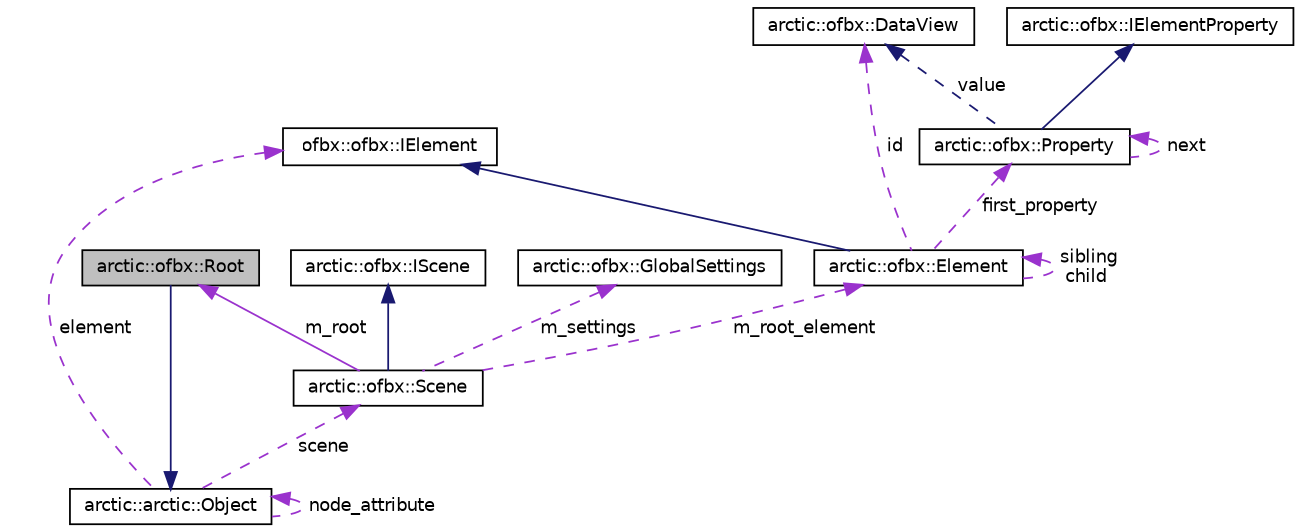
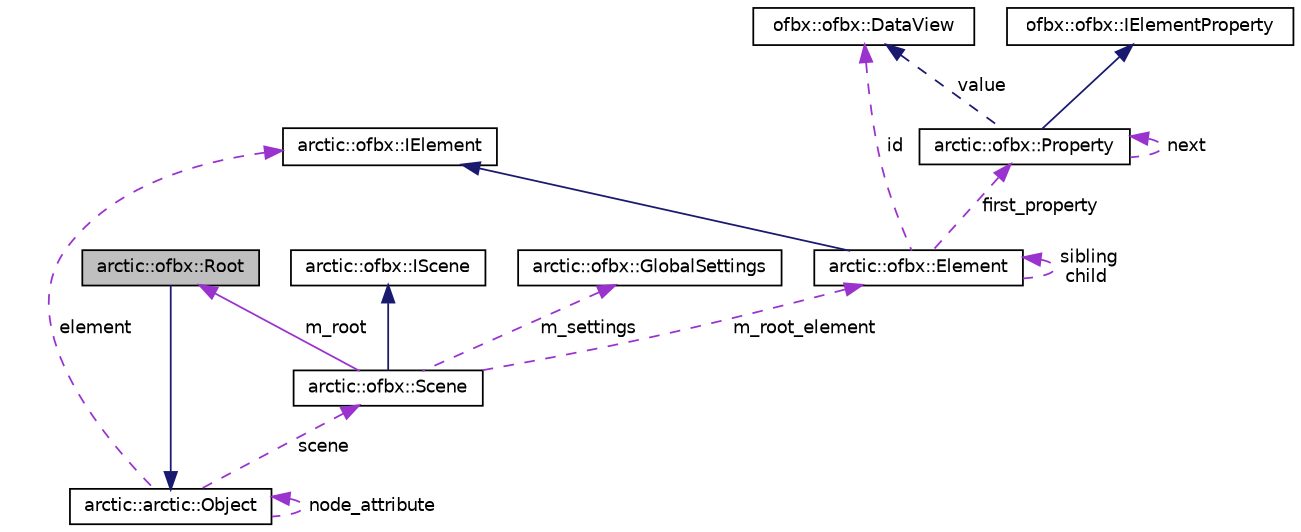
node "arctic::ofbx::DataView": label "arctic::ofbx::DataView" -> "ofbx::ofbx::DataView"
node "arctic::ofbx::IElementProperty": label "arctic::ofbx::IElementProperty" -> "ofbx::ofbx::IElementProperty"
node "ofbx::ofbx::IElement": label "ofbx::ofbx::IElement" -> "arctic::ofbx::IElement"
